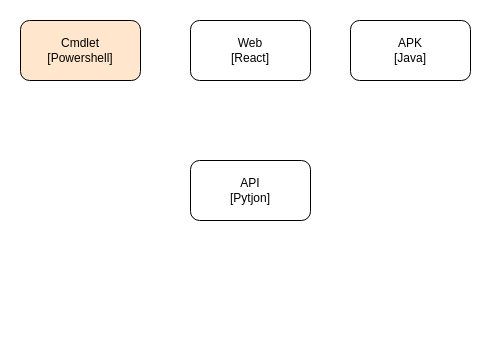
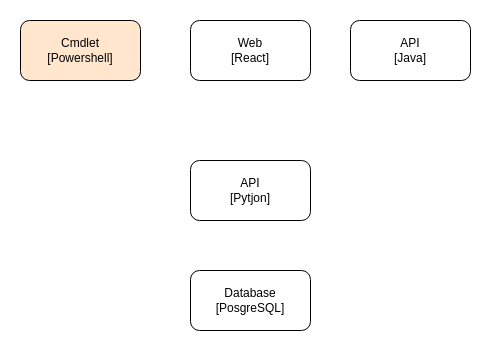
node "APK [Java]": label "APK [Java]" -> "API [Java]"
node "Database [PosgreSQL]": added
